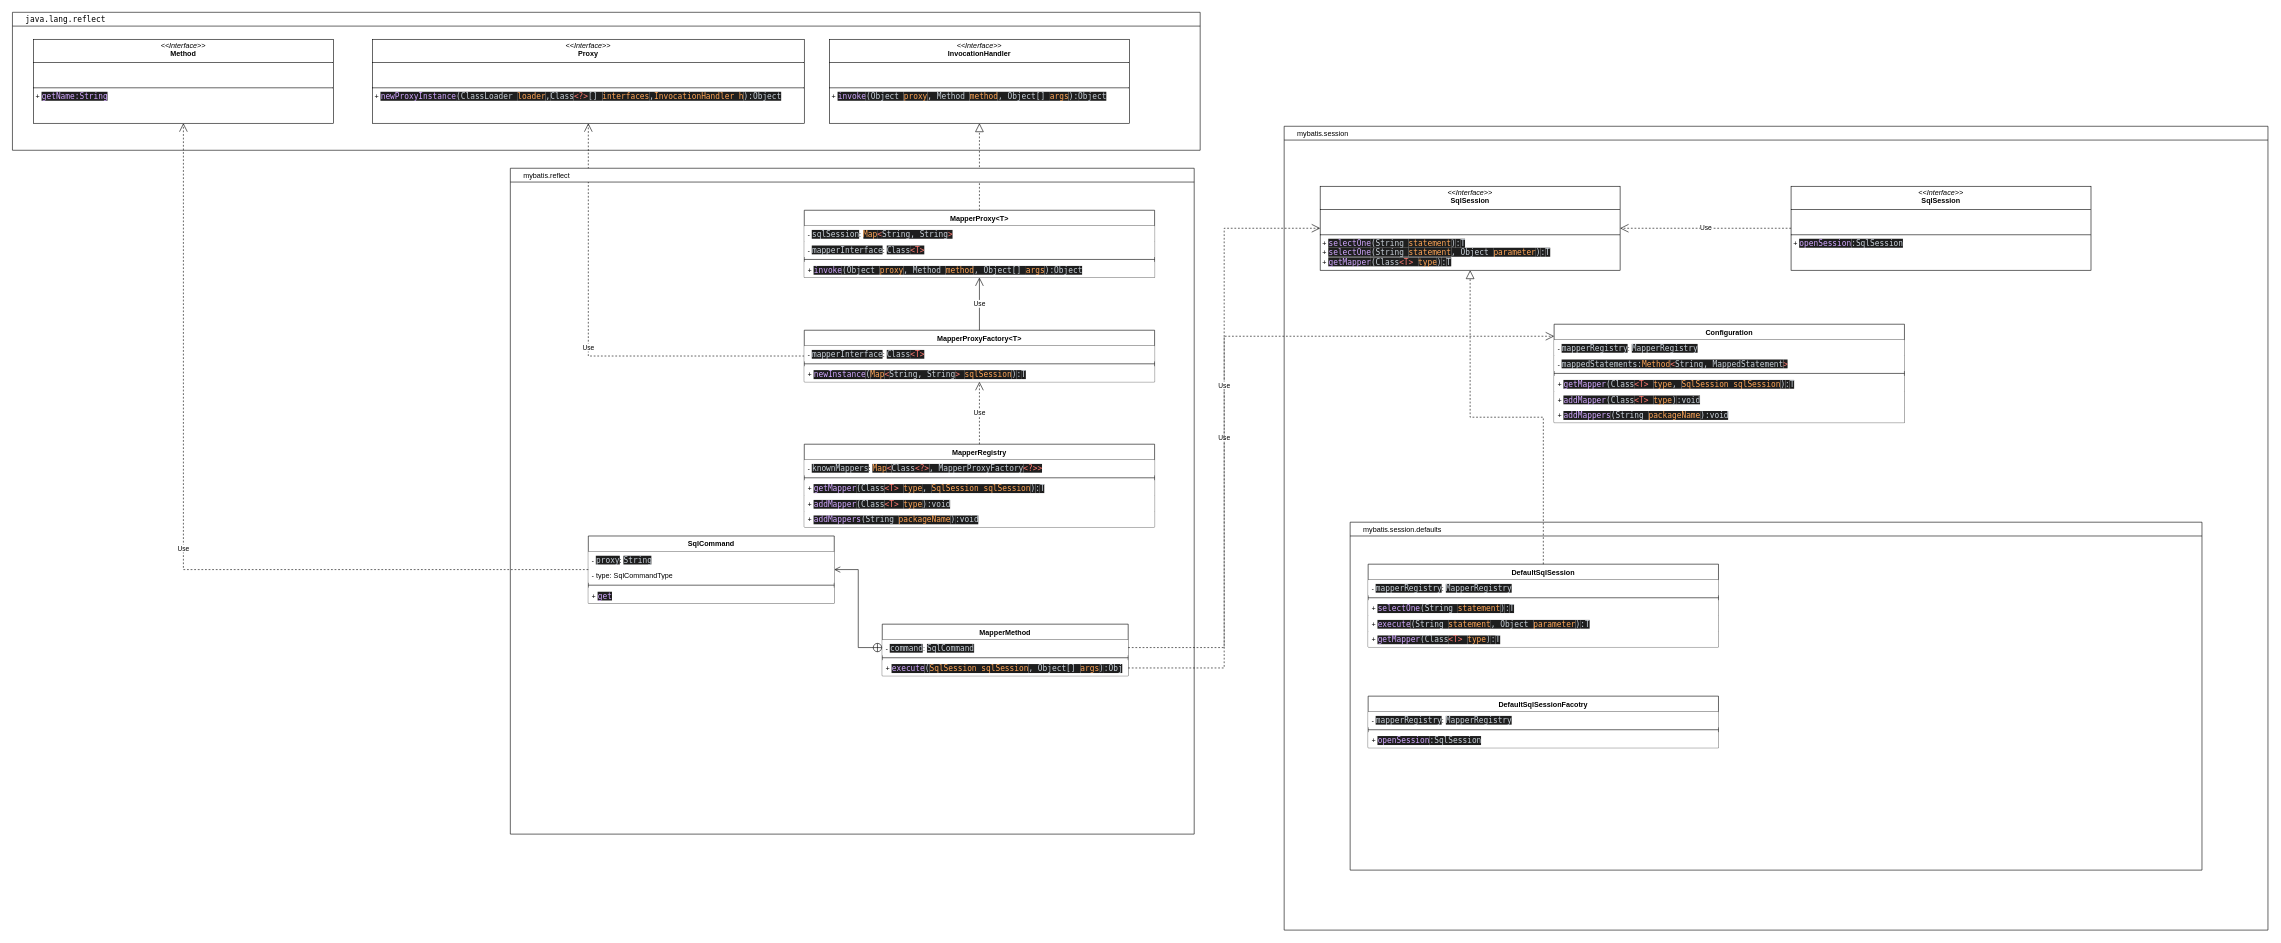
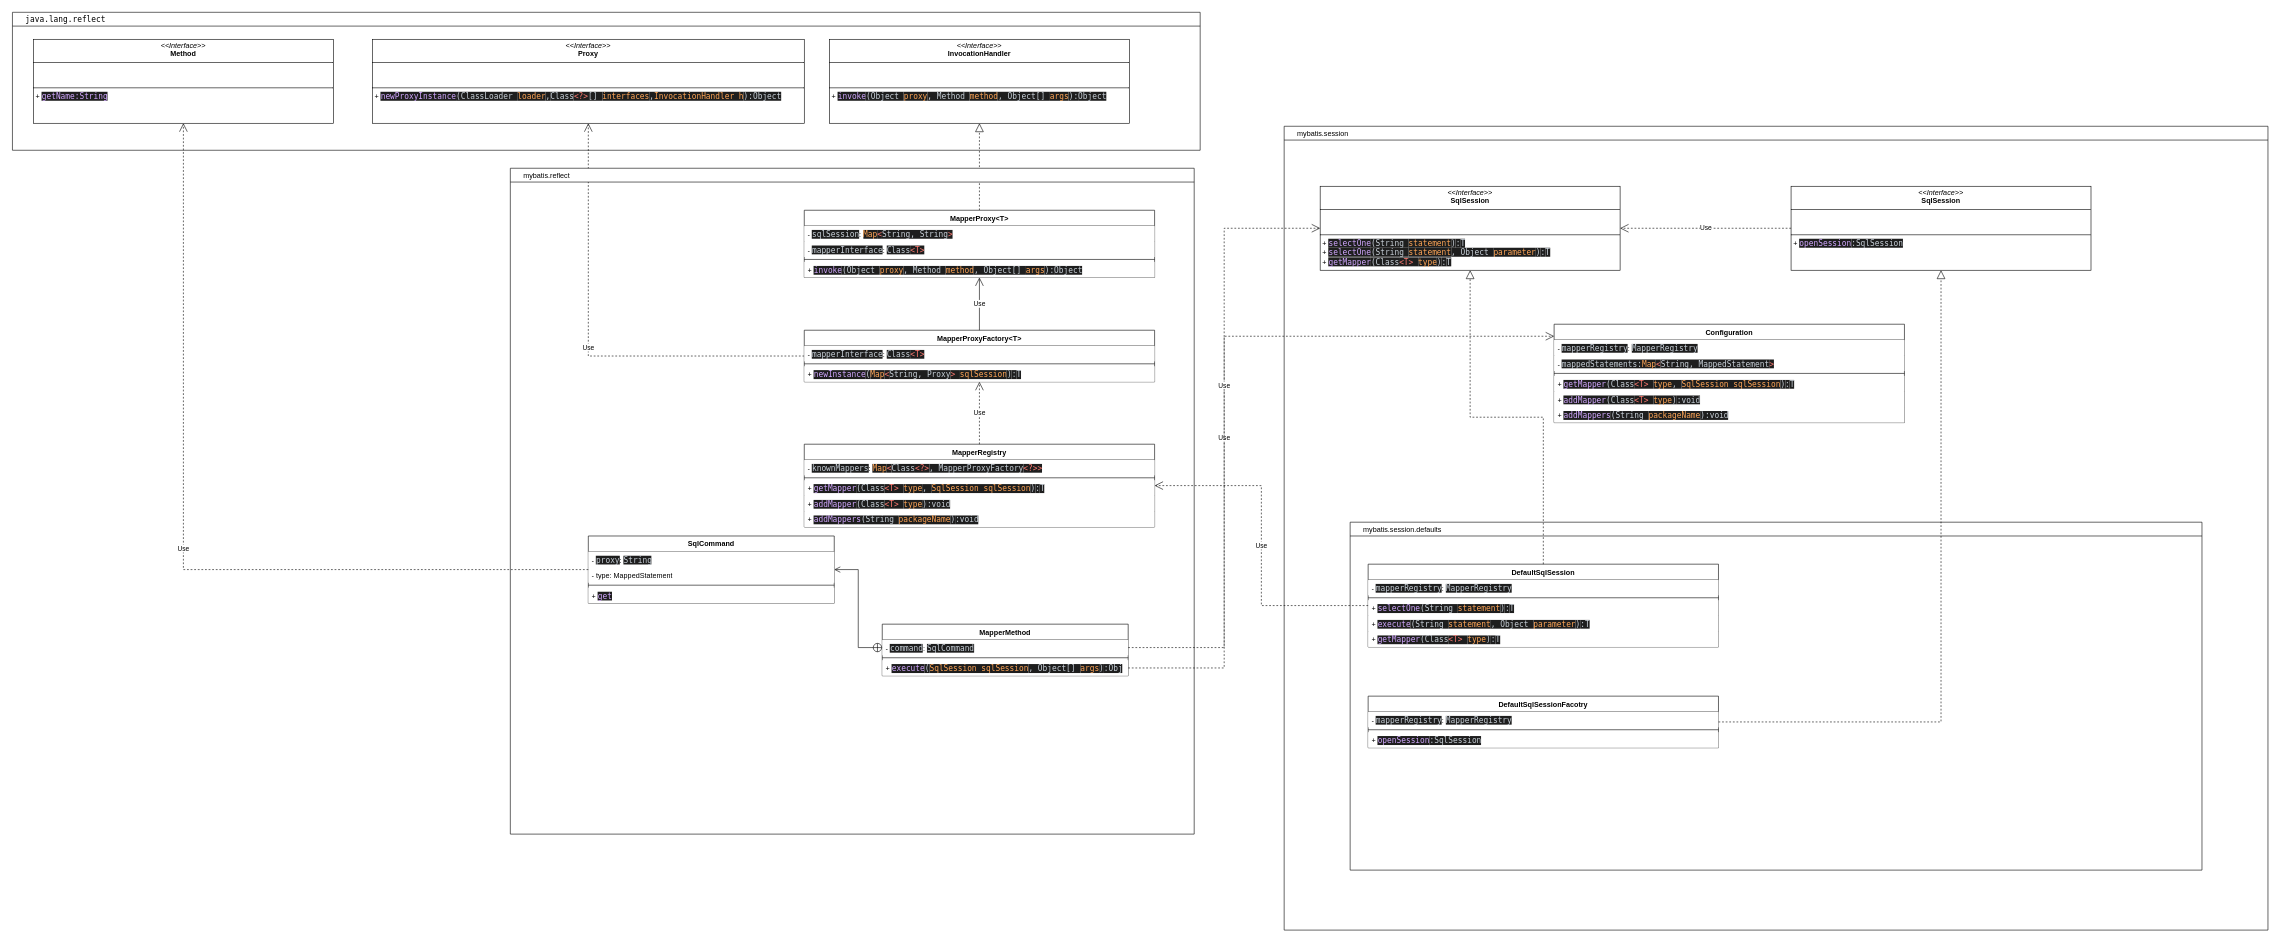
node "- mappedStatements:Method<String, MappedStatement>": label "- mappedStatements:Method<String, MappedStatement>" -> "- mappedStatements:Map<String, MappedStatement>"
node "+ newInstance(Map<String, String> sqlSession):T": label "+ newInstance(Map<String, String> sqlSession):T" -> "+ newInstance(Map<String, Proxy> sqlSession):T"
edge "DefaultSqlSession" -> "MapperRegistry": added, label "Use"
node "- type: SqlCommandType": label "- type: SqlCommandType" -> "- type: MappedStatement"
edge "DefaultSqlSessionFacotry" -> "<<Interface>> SqlSession + openSession:SqlSession": added
